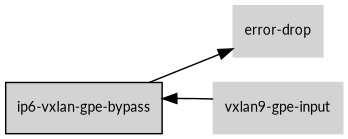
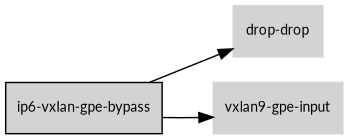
node "error-drop": label "error-drop" -> "drop-drop"
edge "vxlan9-gpe-input" -> "ip6-vxlan-gpe-bypass": reversed
